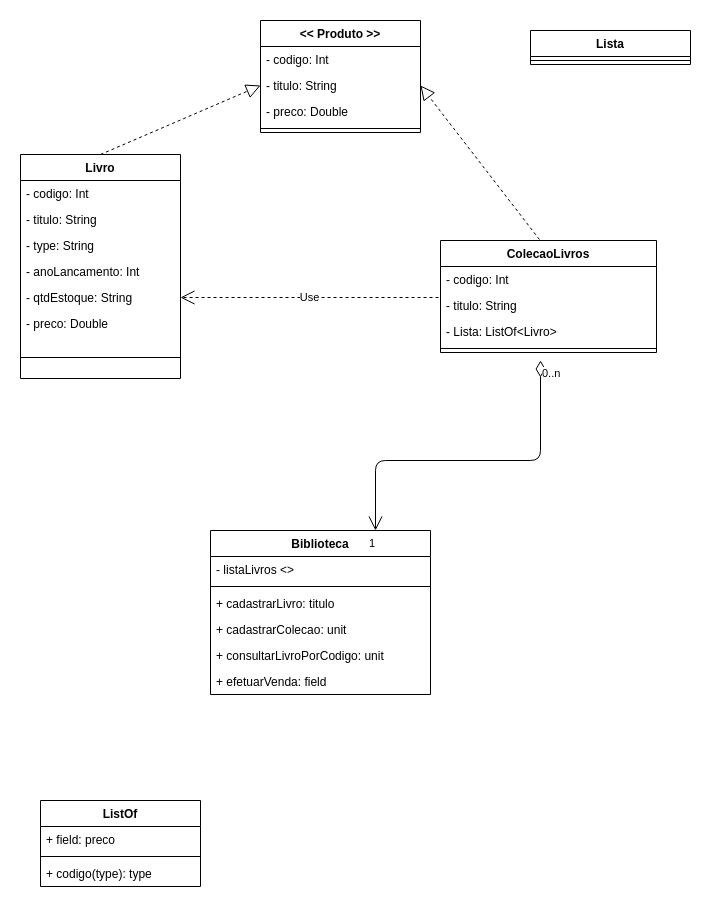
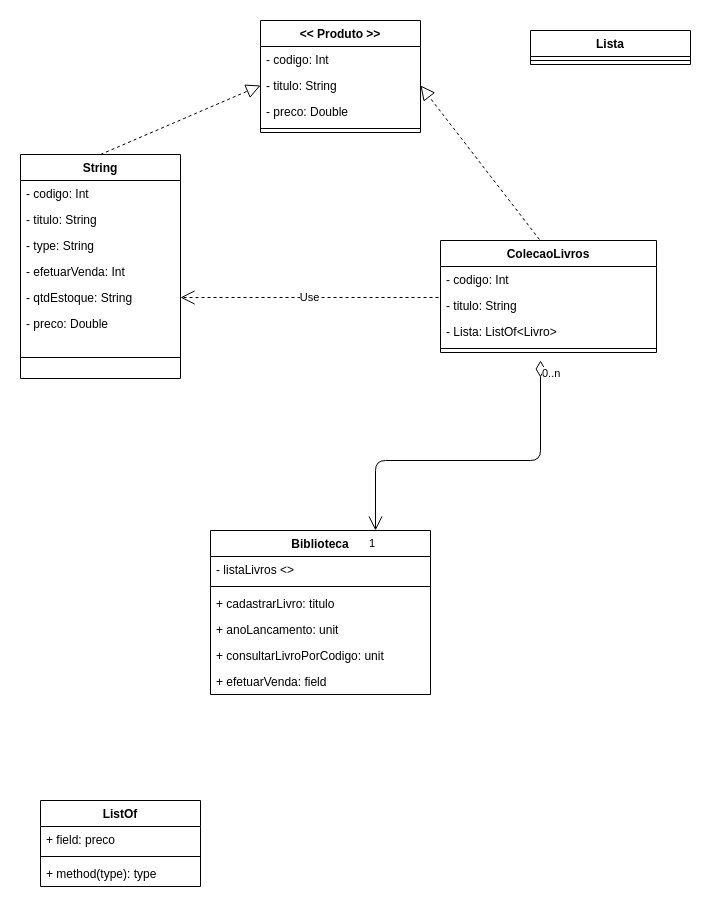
node "Livro": label "Livro" -> "String"
node "- anoLancamento: Int": label "- anoLancamento: Int" -> "- efetuarVenda: Int"
node "+ cadastrarColecao: unit": label "+ cadastrarColecao: unit" -> "+ anoLancamento: unit"
node "+ codigo(type): type": label "+ codigo(type): type" -> "+ method(type): type"
